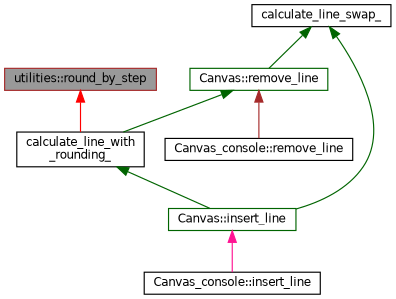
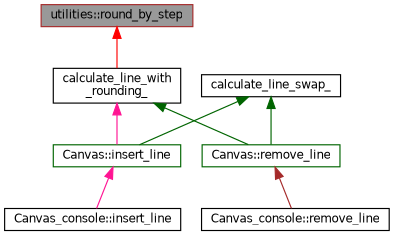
edge "calculate_line_with _rounding_" -> "Canvas::remove_line": reversed
edge "Canvas::insert_line" -> "calculate_line_with _rounding_": color darkgreen -> deeppink
